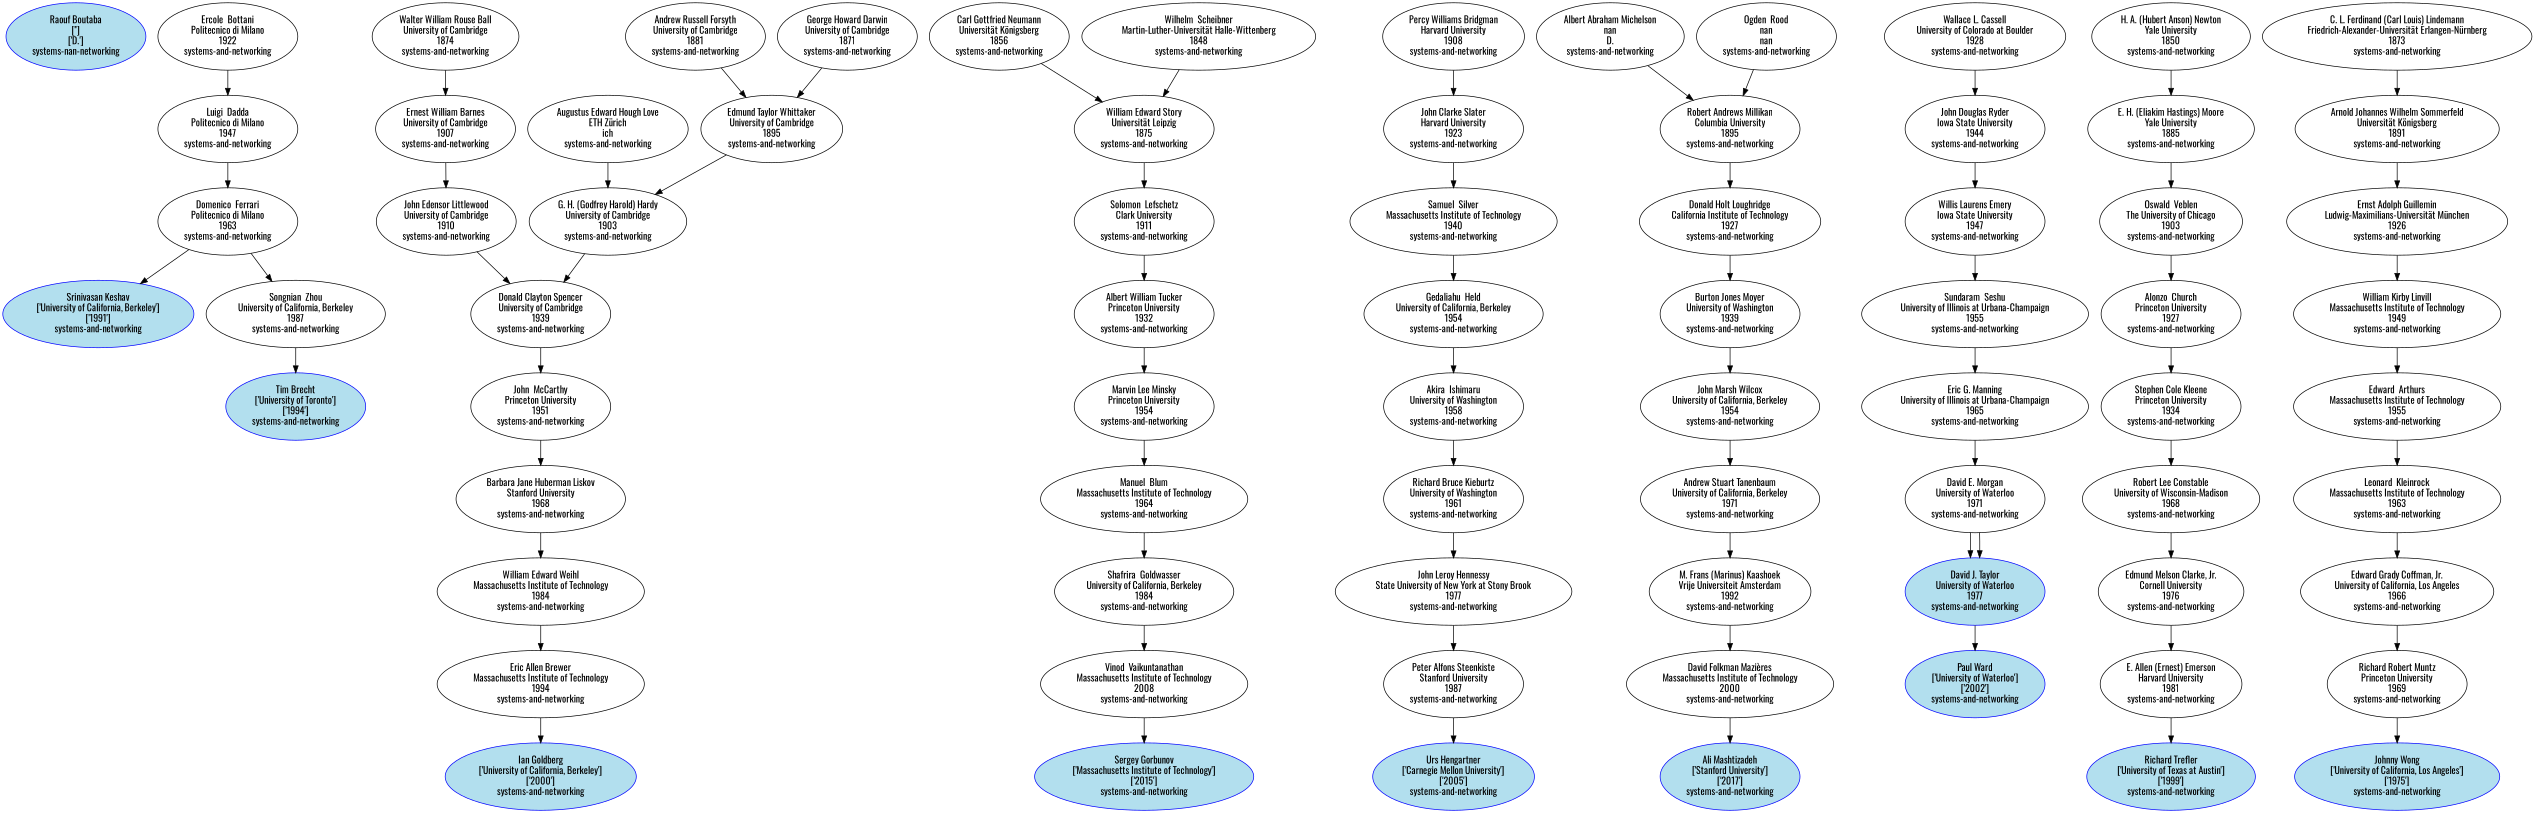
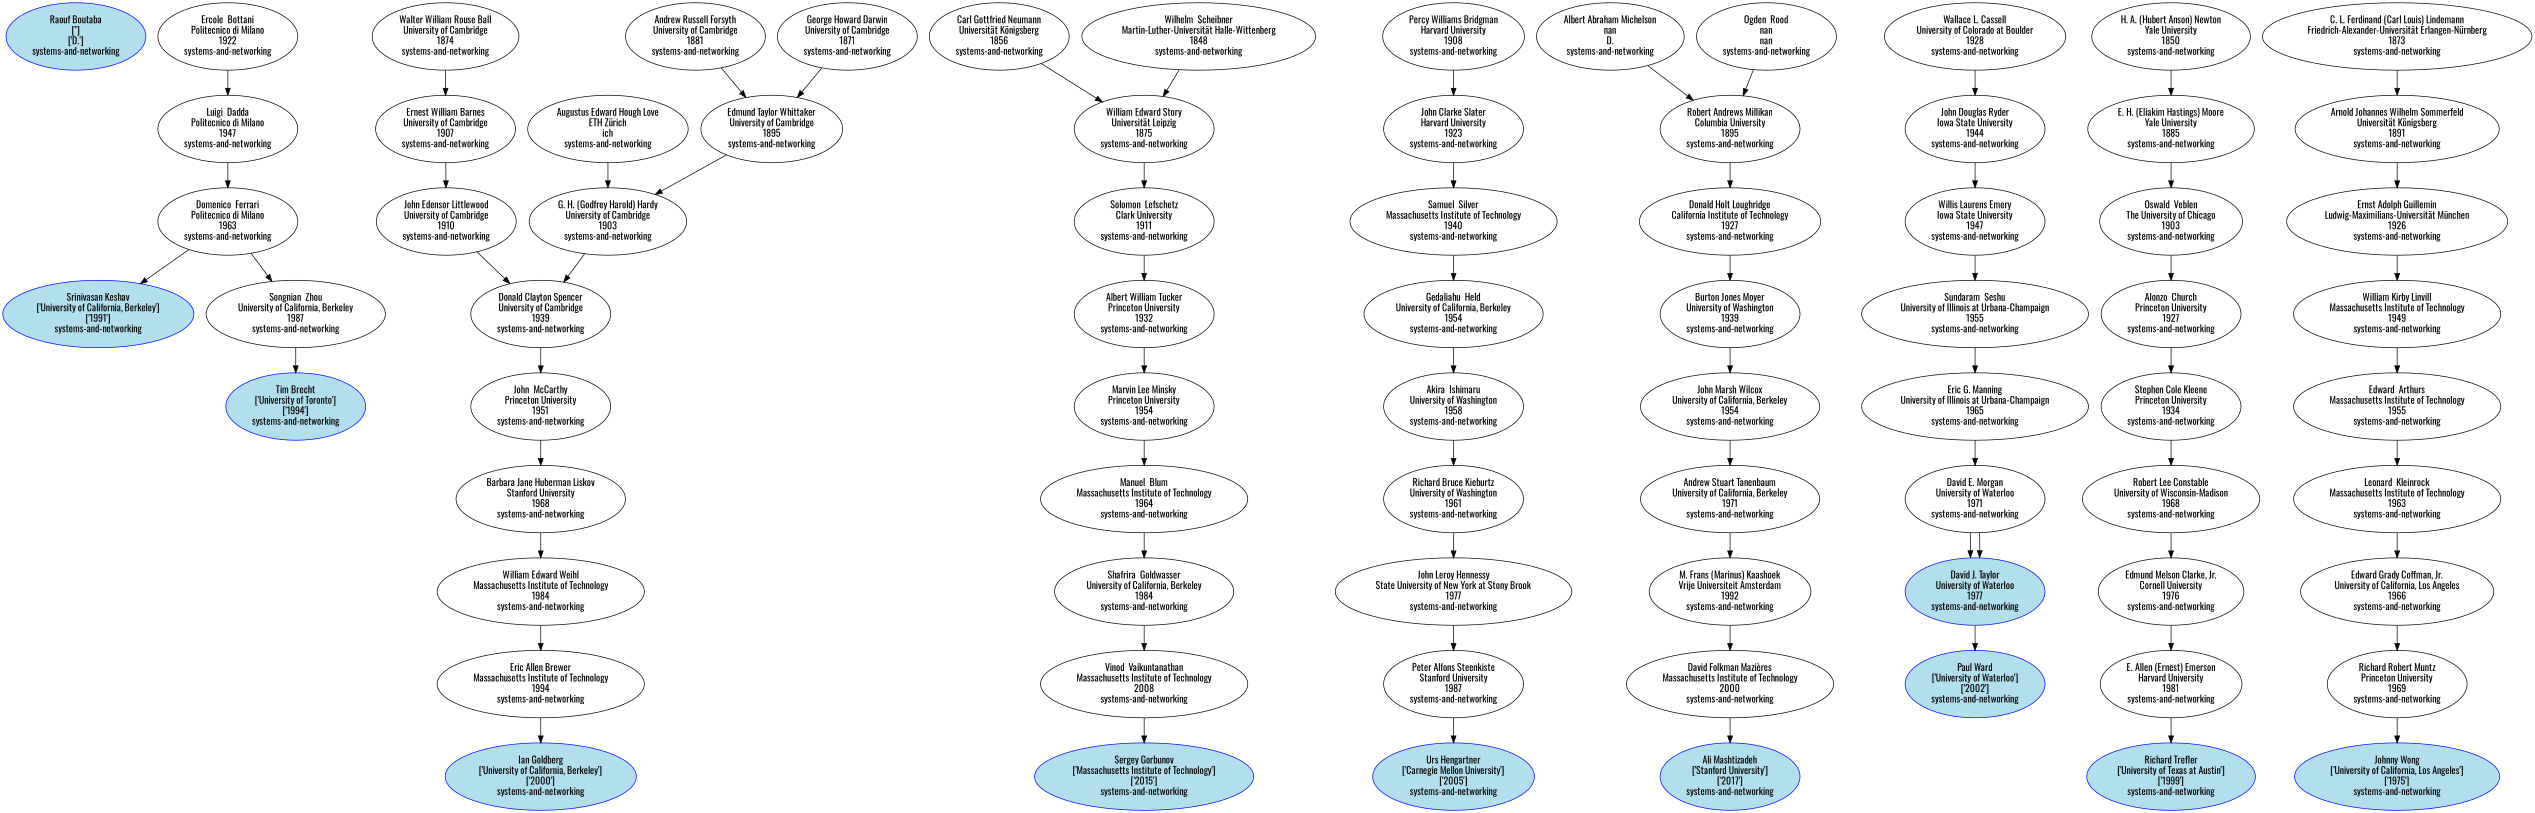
node "Raouf Boutaba [''] ['D.'] systems-nan-networking": label "Raouf Boutaba [''] ['D.'] systems-nan-networking" -> "Raouf Boutaba [''] ['D.'] systems-and-networking"
